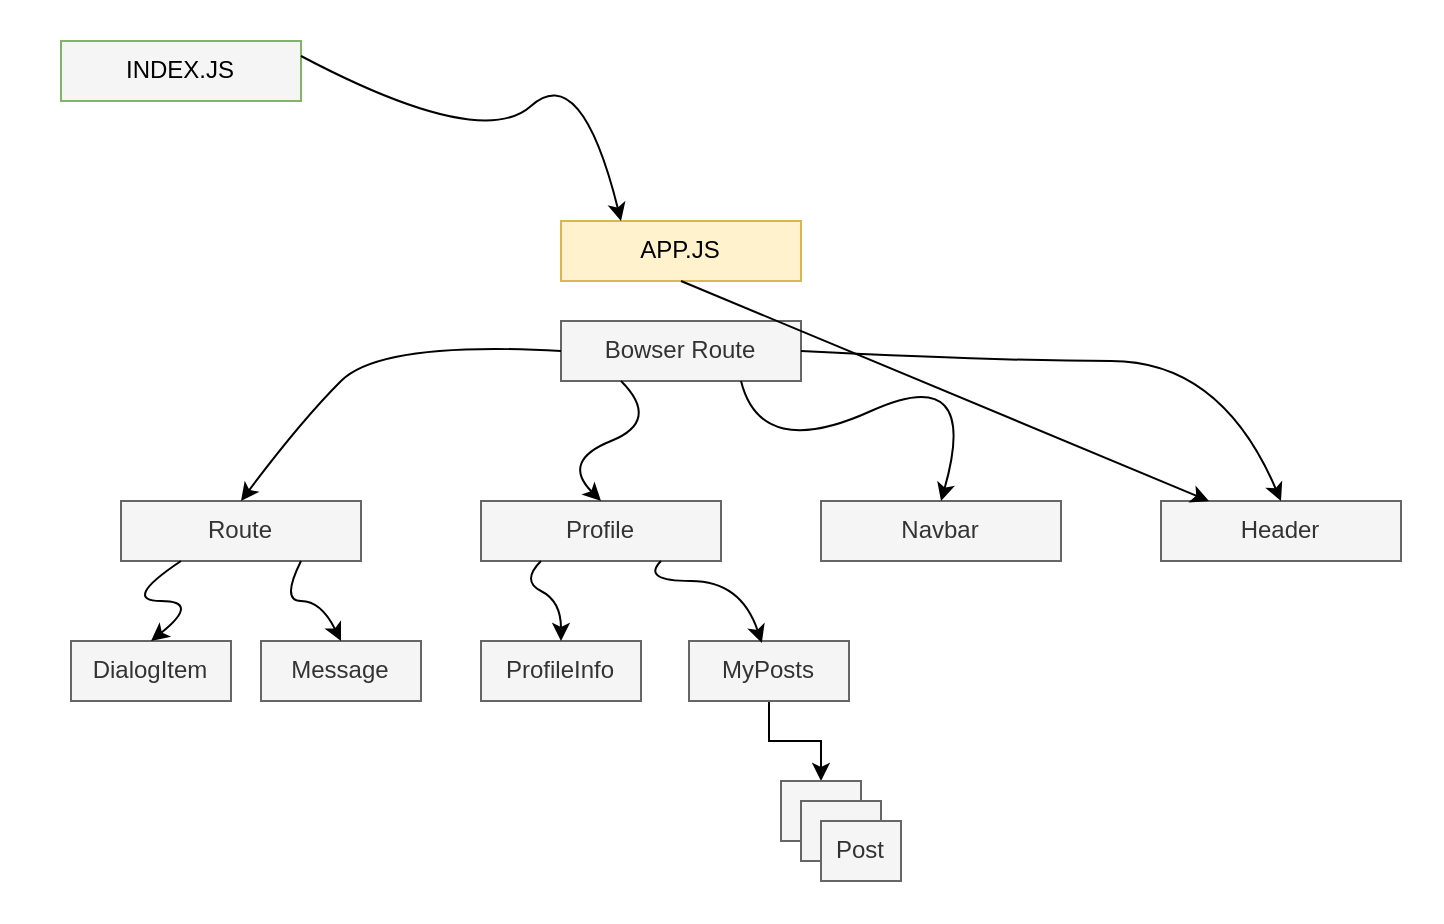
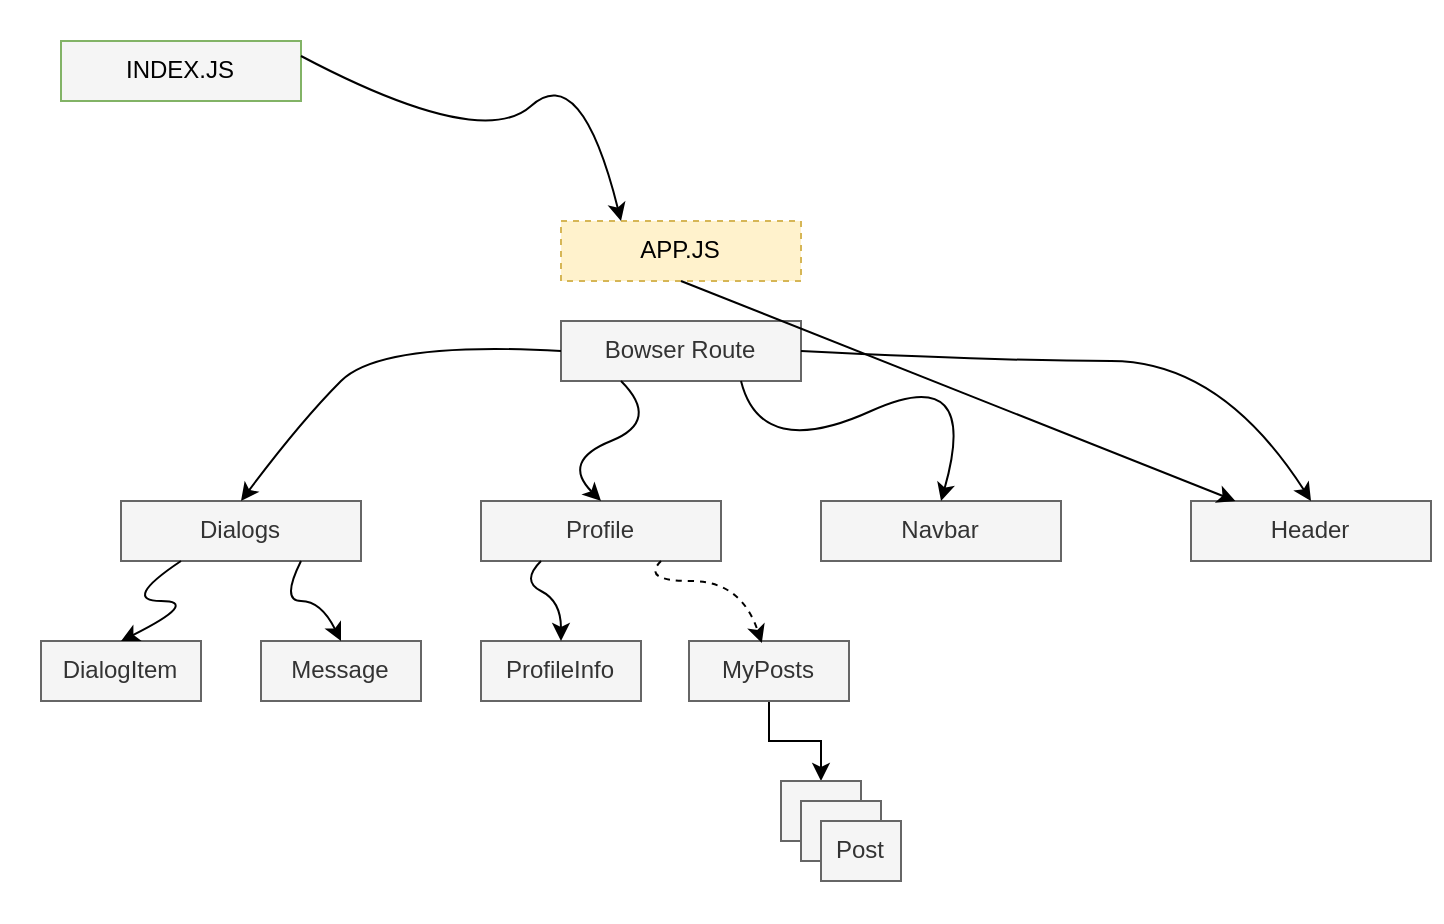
node "APP.JS": style solid -> dashed
node "Route": label "Route" -> "Dialogs"
node "Header": moved (1281, 531) -> (1311, 531)
edge "Profile" -> "MyPosts": style solid -> dashed
node "DialogItem": moved (151, 671) -> (121, 671)
